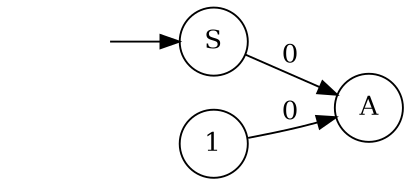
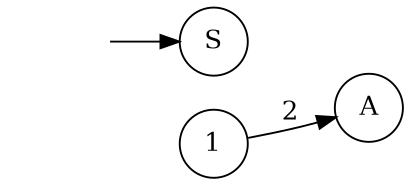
edge "S" -> "A": removed, label "0"
edge "1" -> "A": label "0" -> "2"
